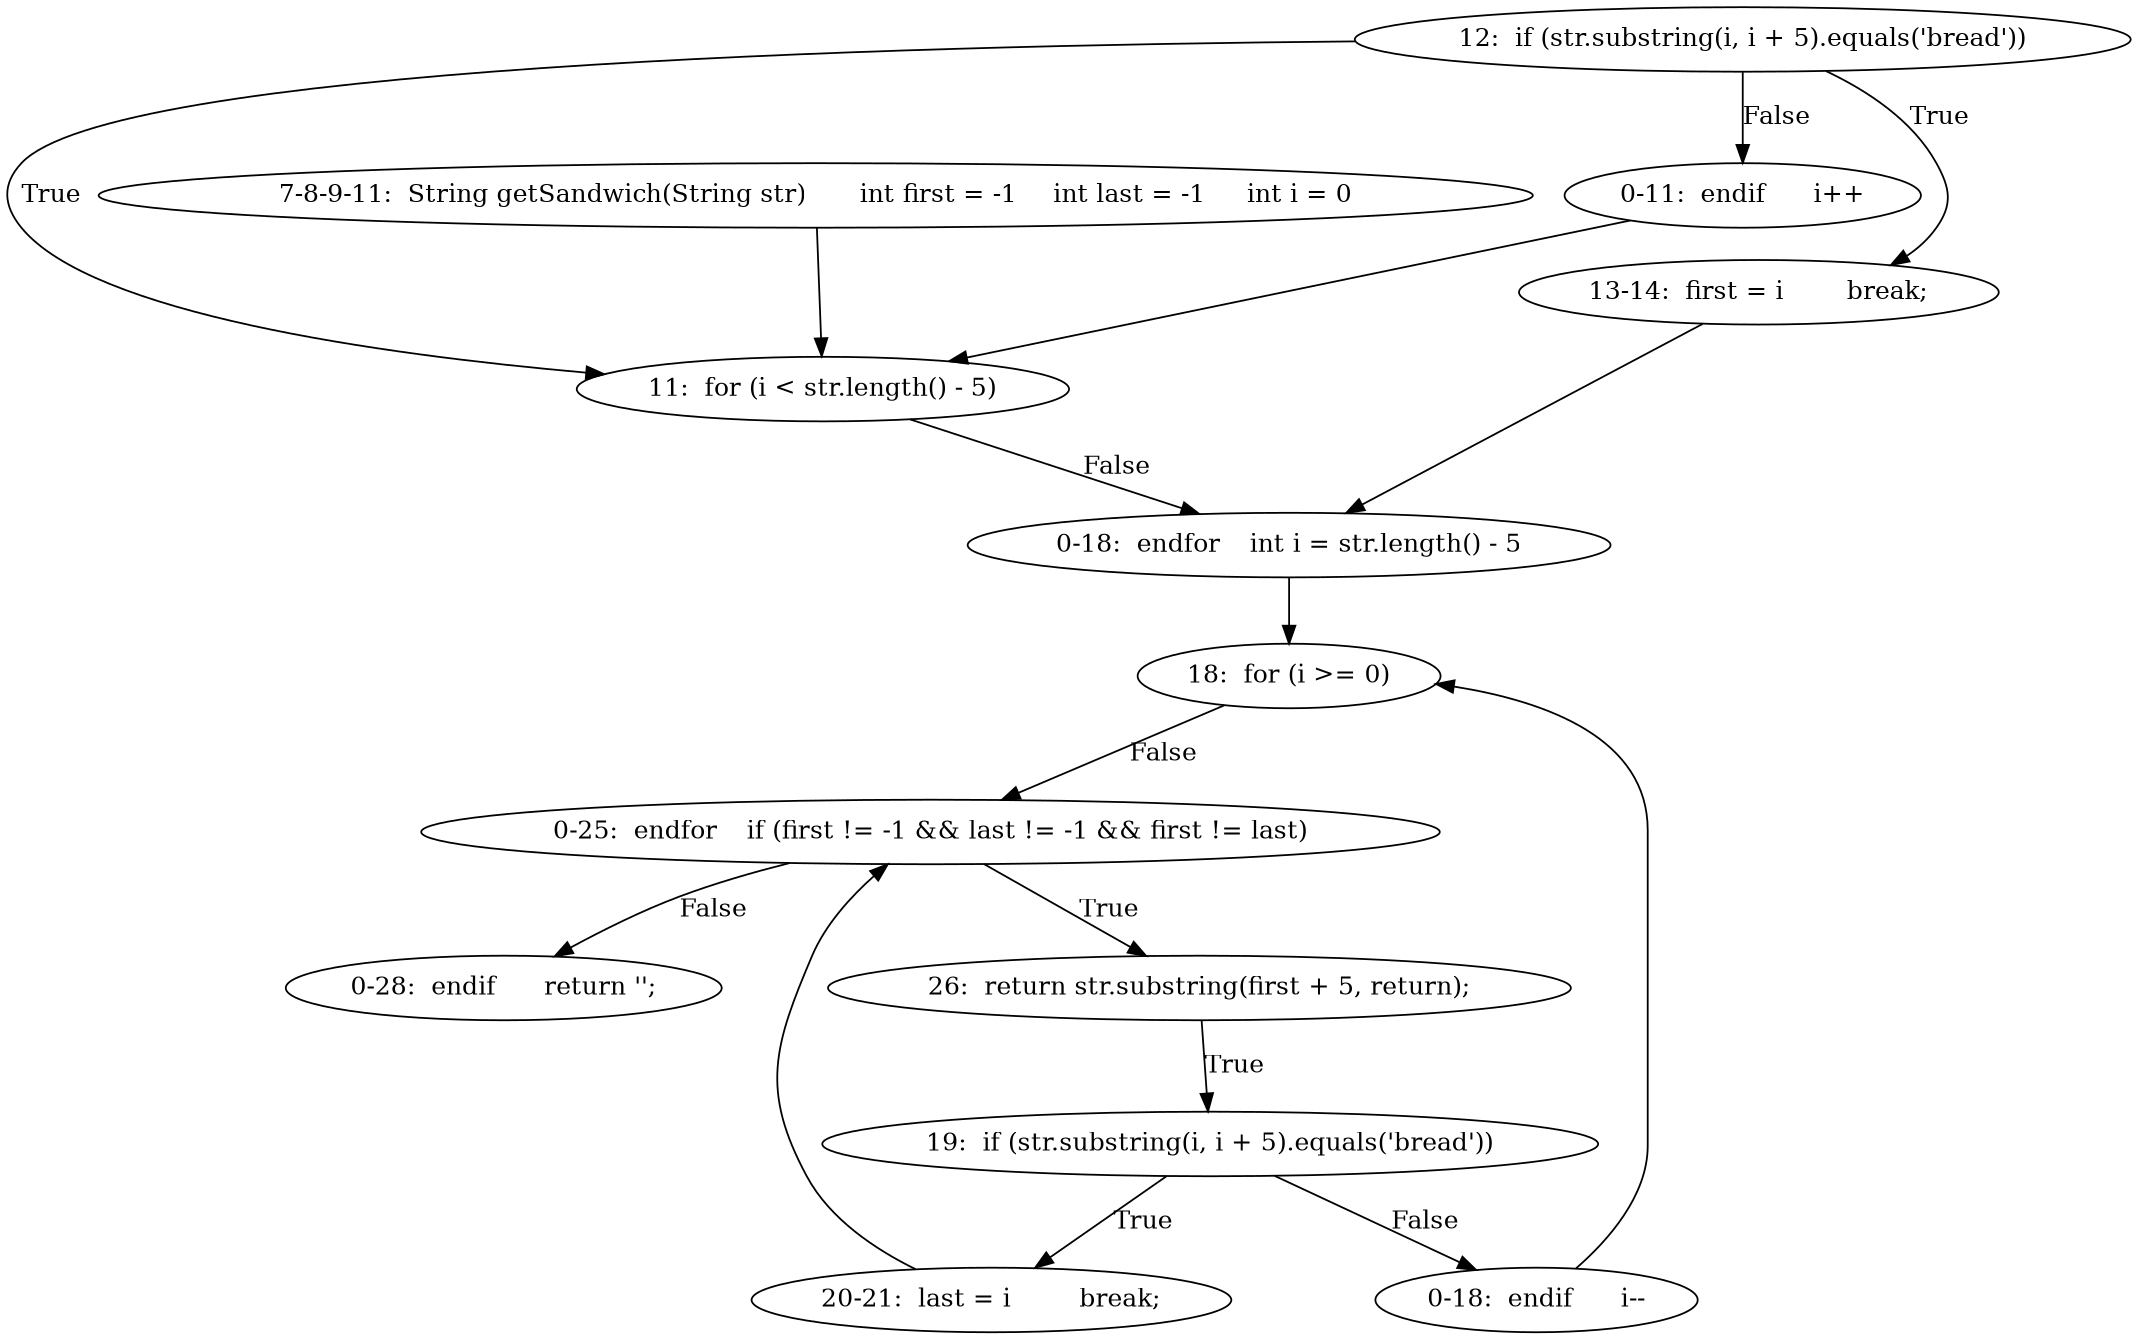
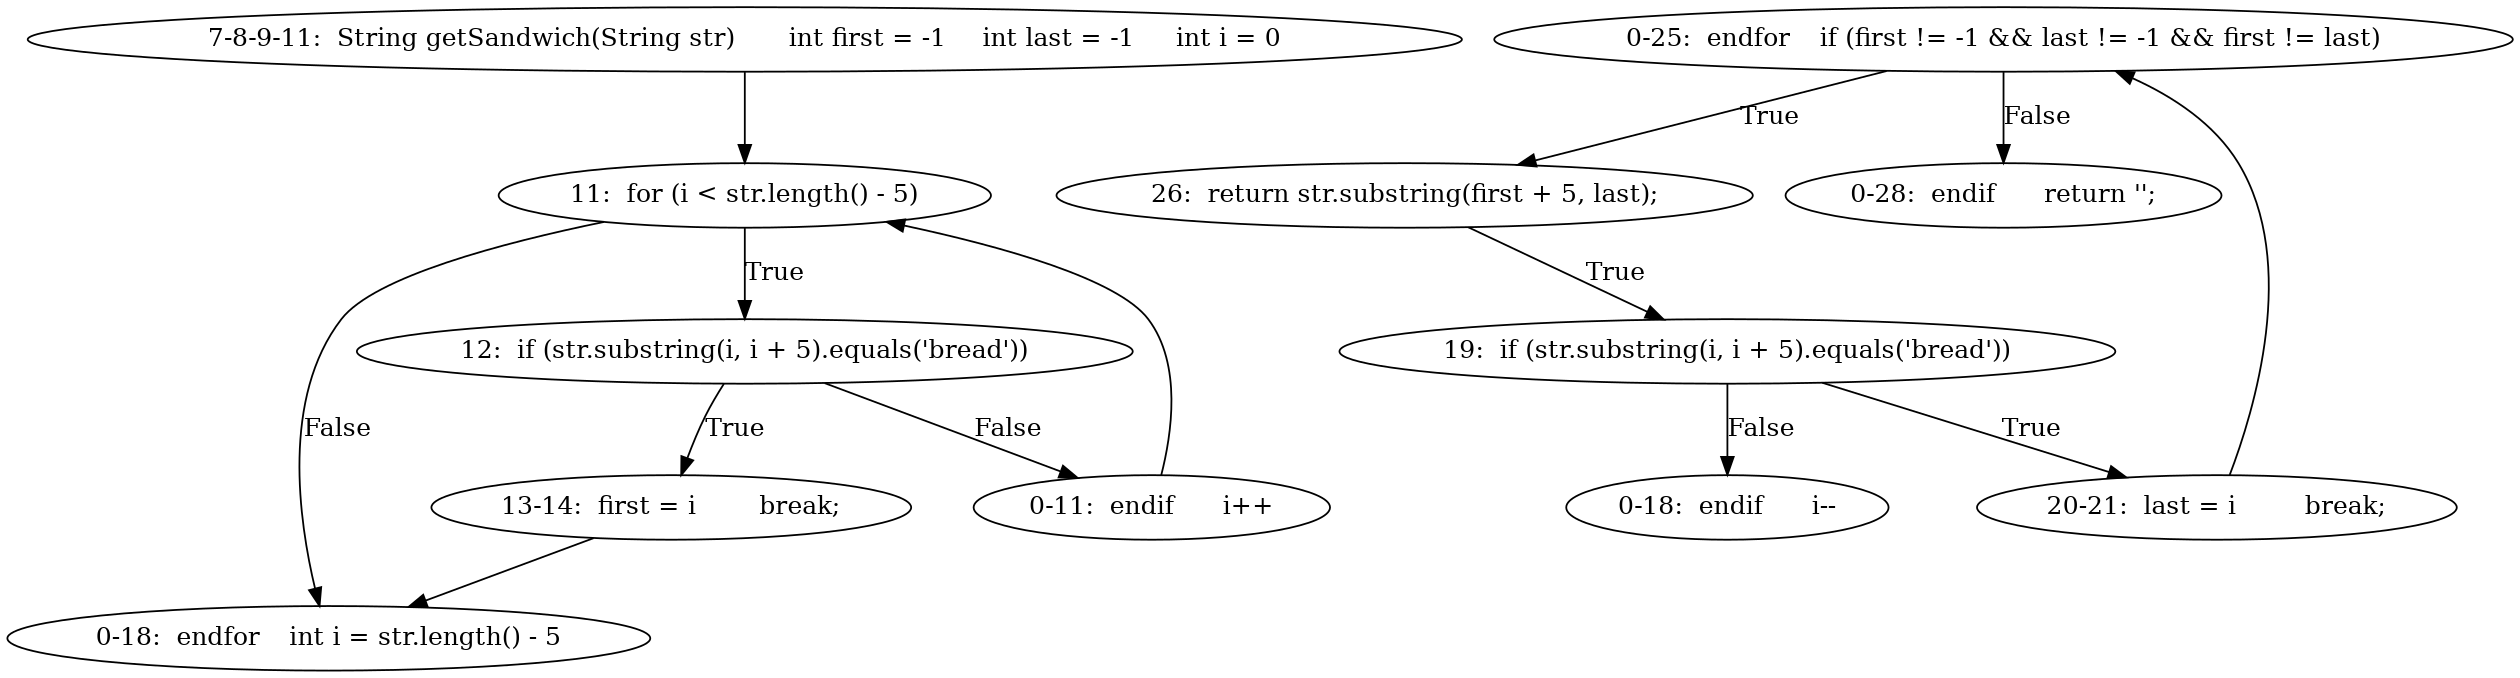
edge "12:  if (str.substring(i, i + 5).equals('bread'))" -> "11:  for (i < str.length() - 5)": reversed
node "18:  for (i >= 0)": removed
node "26:  return str.substring(first + 5, return);": label "26:  return str.substring(first + 5, return);" -> "26:  return str.substring(first + 5, last);"
